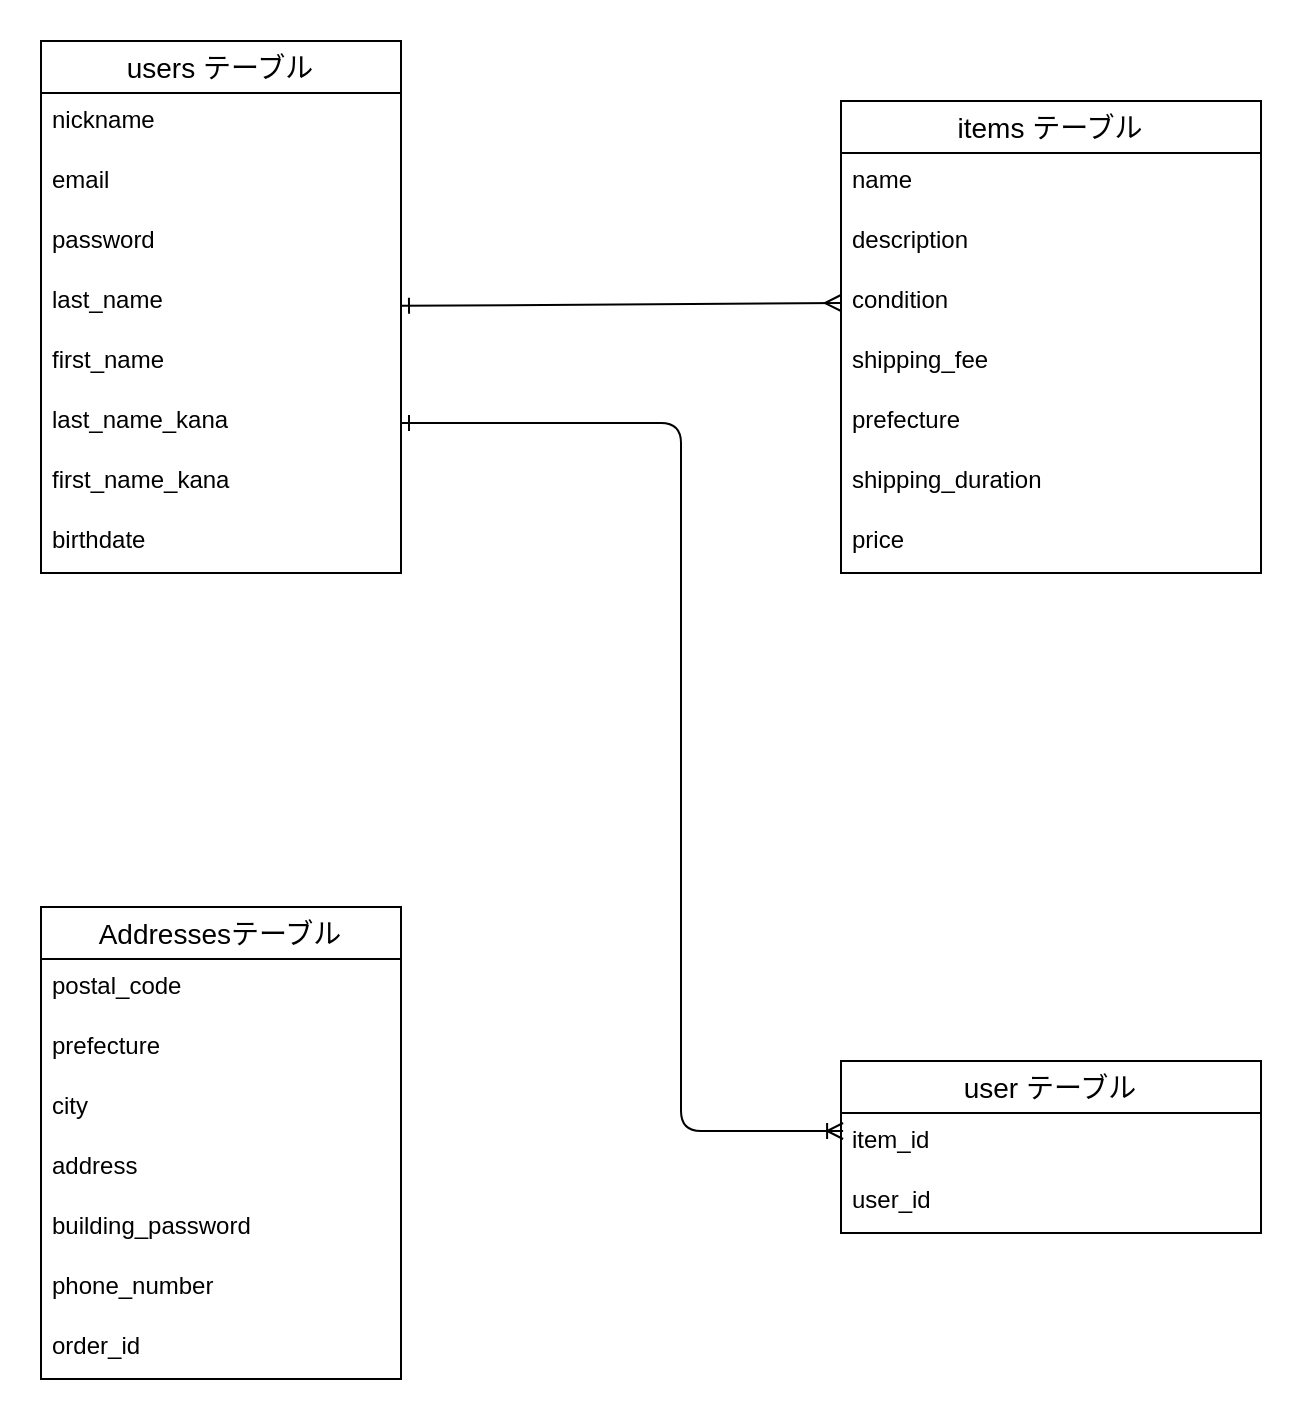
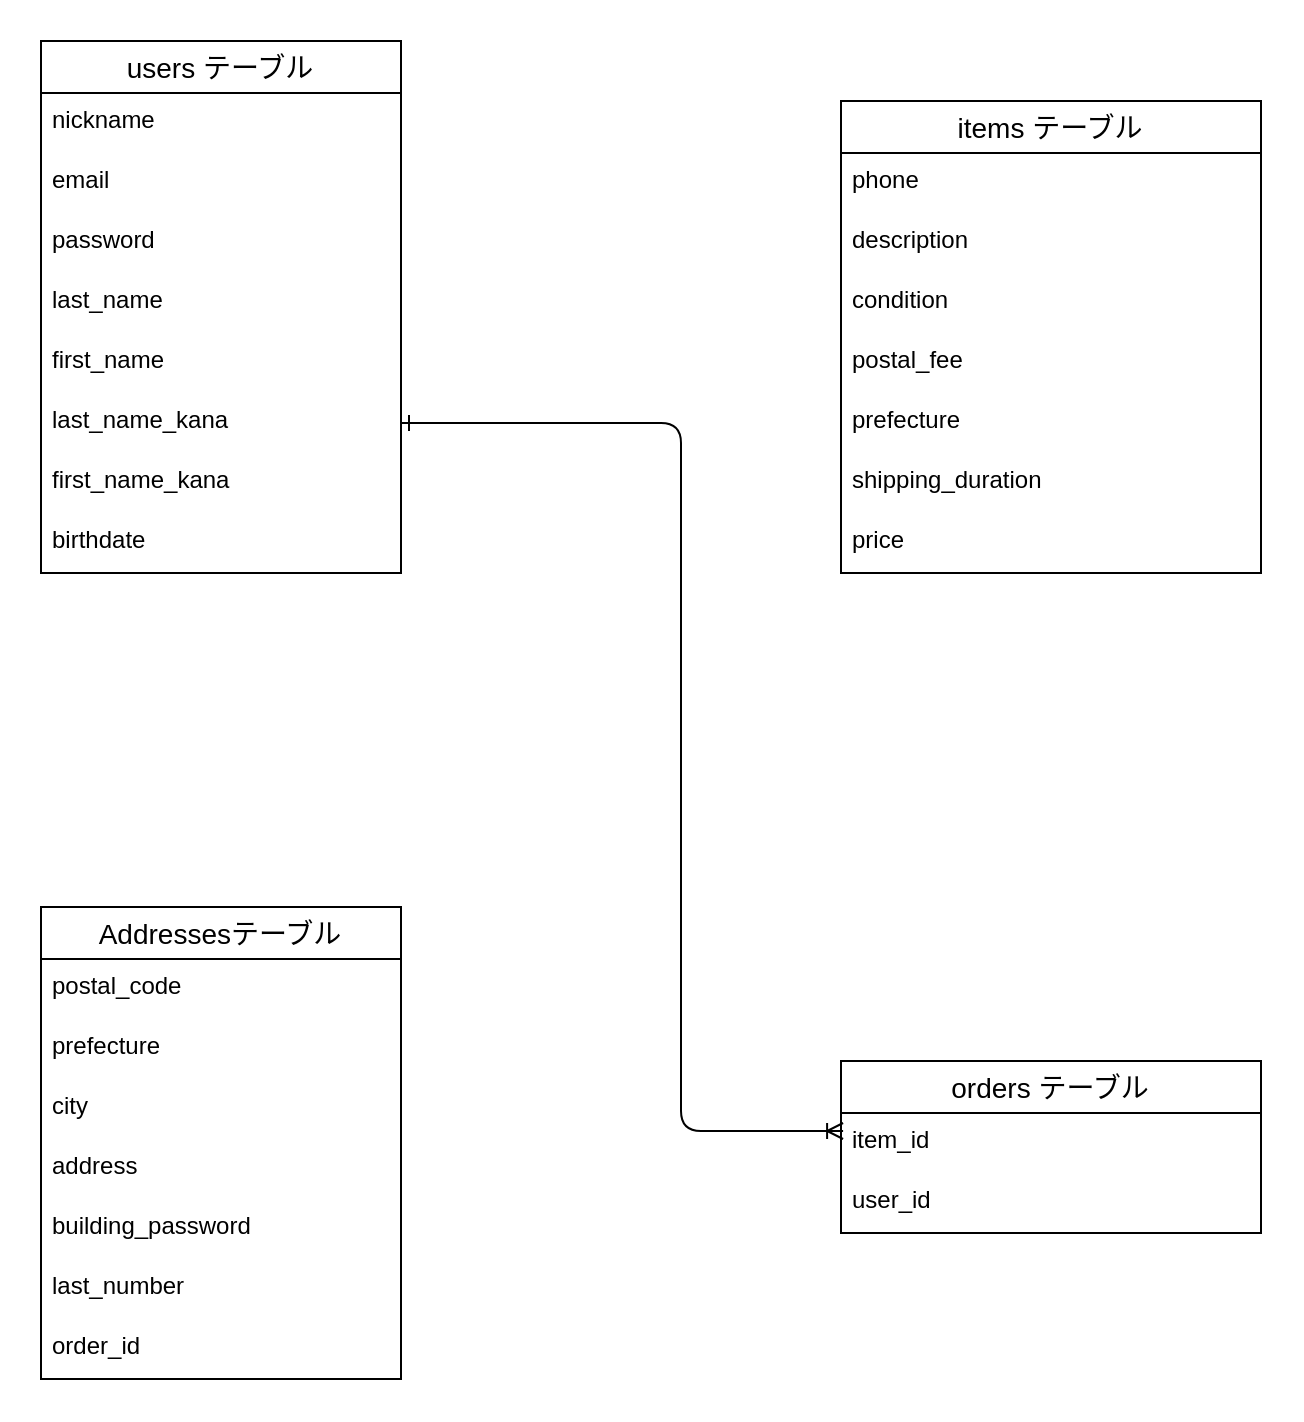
node "name": label "name" -> "phone"
edge "condition" -- "users テーブル": removed
node "shipping_fee": label "shipping_fee" -> "postal_fee"
node "user テーブル": label "user テーブル" -> "orders テーブル"
node "phone_number": label "phone_number" -> "last_number"
